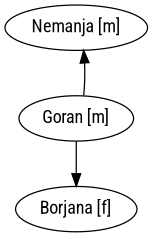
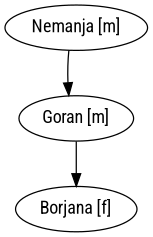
edge "Goran [m]" -> "Nemanja [m]": reversed
